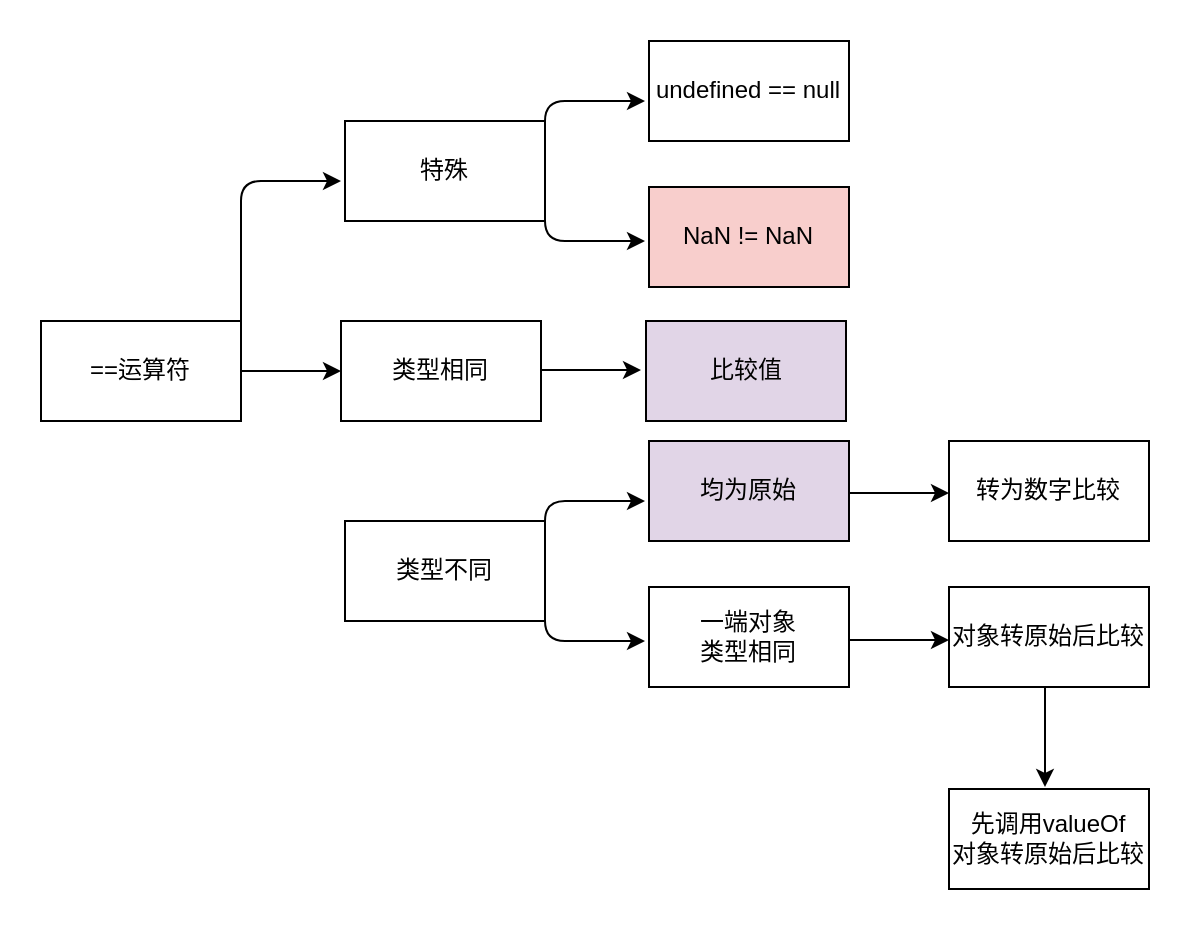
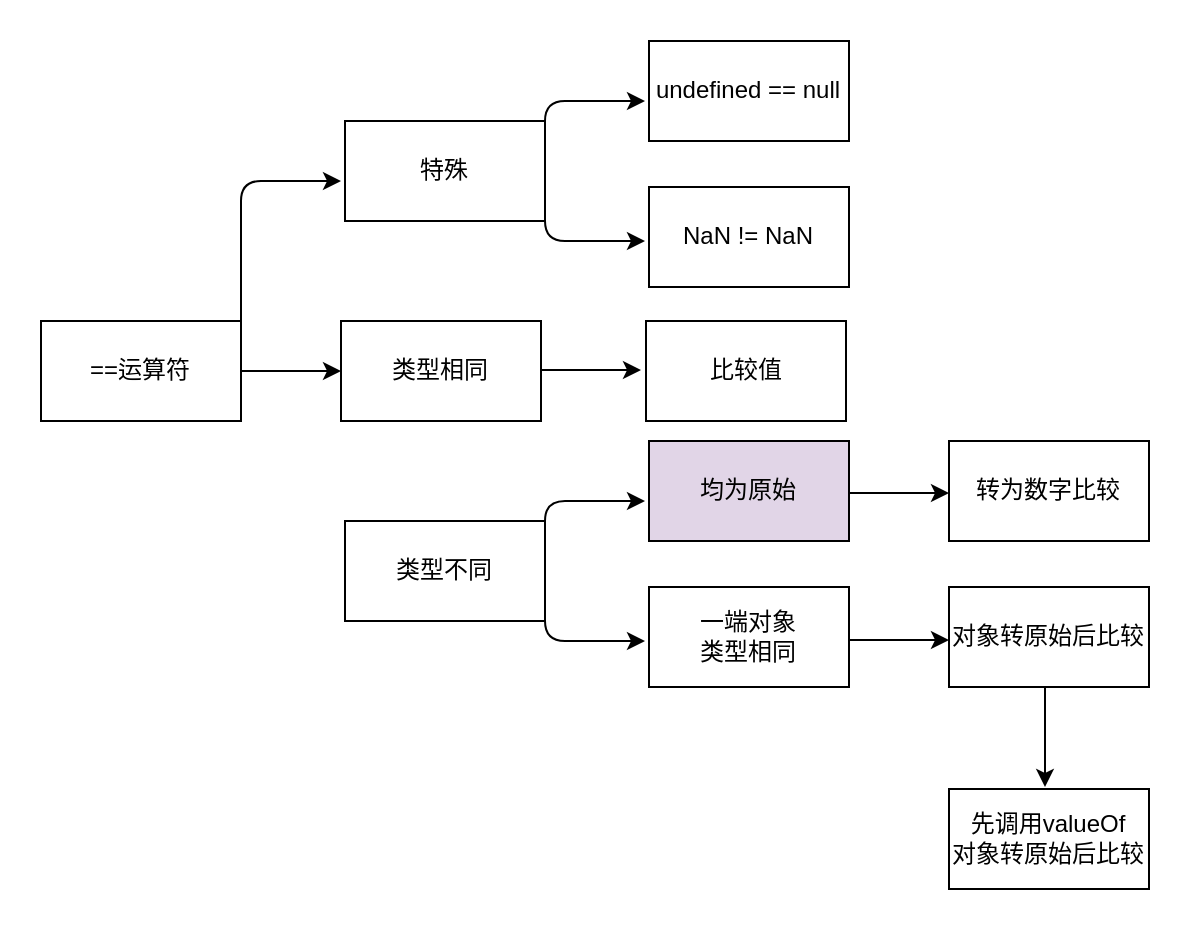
node "NaN != NaN": fillcolor #f8cecc -> #ffffff
node "比较值": fillcolor #e1d5e7 -> #ffffff
